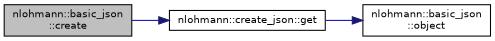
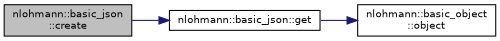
node "nlohmann::create_json::get": label "nlohmann::create_json::get" -> "nlohmann::basic_json::get"
node "nlohmann::basic_json ::object": label "nlohmann::basic_json ::object" -> "nlohmann::basic_object ::object"
